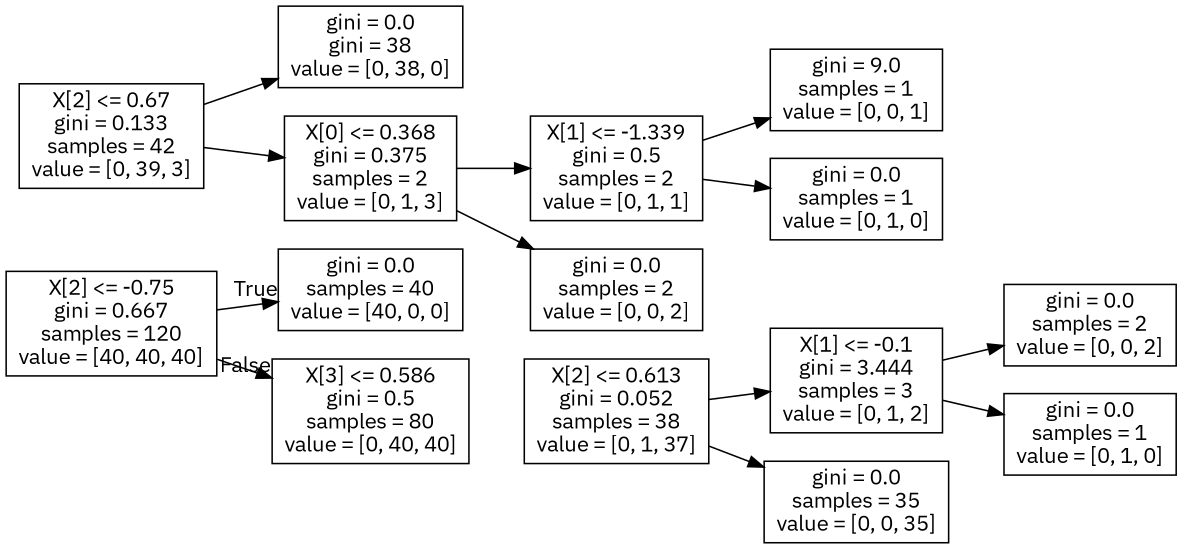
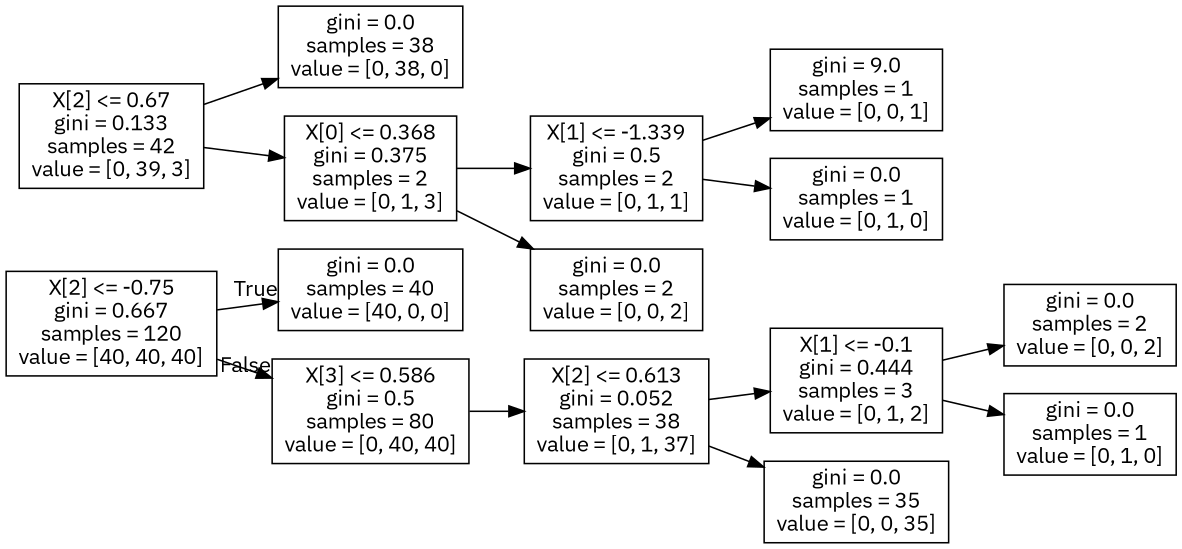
node "gini = 0.0 gini = 38 value = [0, 38, 0]": label "gini = 0.0 gini = 38 value = [0, 38, 0]" -> "gini = 0.0 samples = 38 value = [0, 38, 0]"
node "X[1] <= -0.1 gini = 3.444 samples = 3 value = [0, 1, 2]": label "X[1] <= -0.1 gini = 3.444 samples = 3 value = [0, 1, 2]" -> "X[1] <= -0.1 gini = 0.444 samples = 3 value = [0, 1, 2]"
edge "X[3] <= 0.586 gini = 0.5 samples = 80 value = [0, 40, 40]" -> "X[2] <= 0.613 gini = 0.052 samples = 38 value = [0, 1, 37]": added
